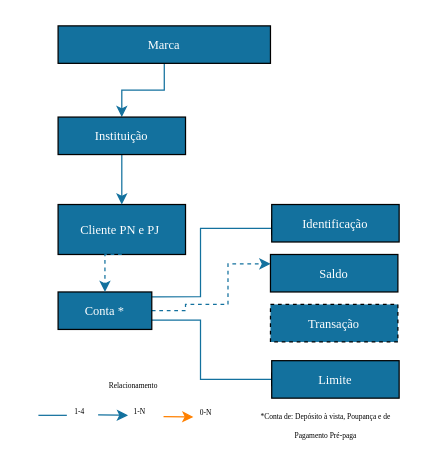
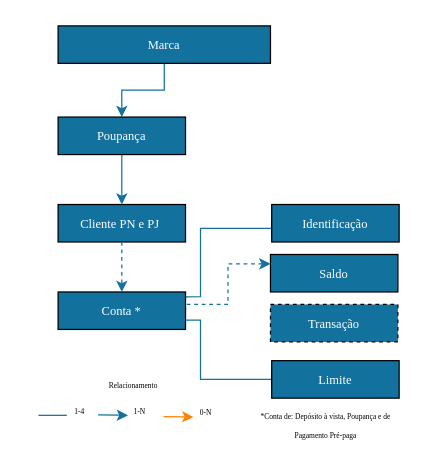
node "Instituição": label "Instituição" -> "Poupança"
node "Cliente PN e PJ": size 128x50 -> 128x38
node "Conta *": size 94x38 -> 128x38
